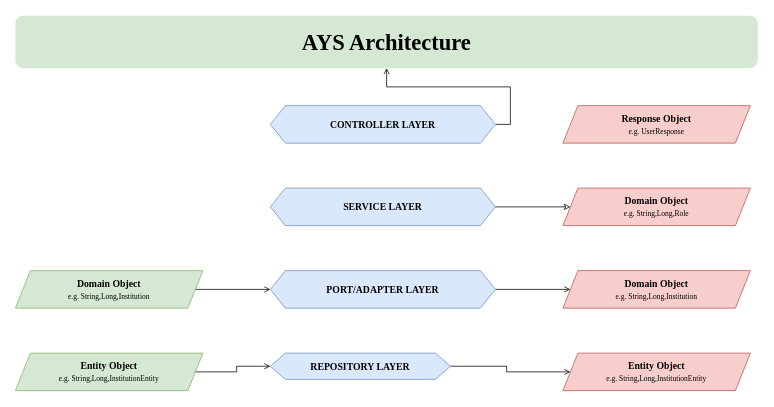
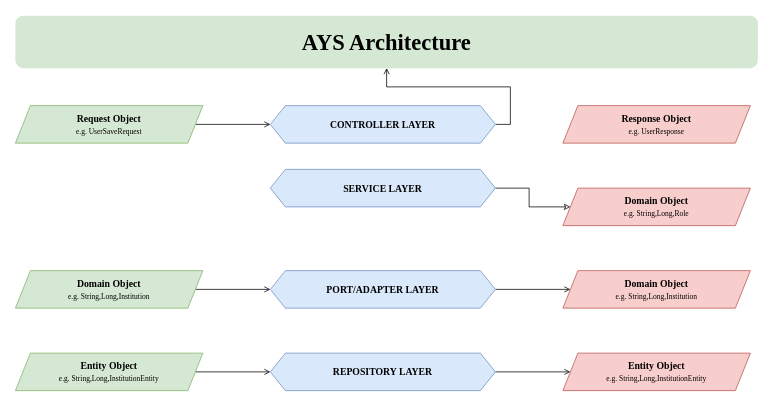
node "Request Object e.g. UserSaveRequest": added
edge "Request Object e.g. UserSaveRequest" -> "CONTROLLER LAYER": added
node "SERVICE LAYER": moved (383, 207) -> (383, 188)
node "REPOSITORY LAYER": size 180x26 -> 225x38
